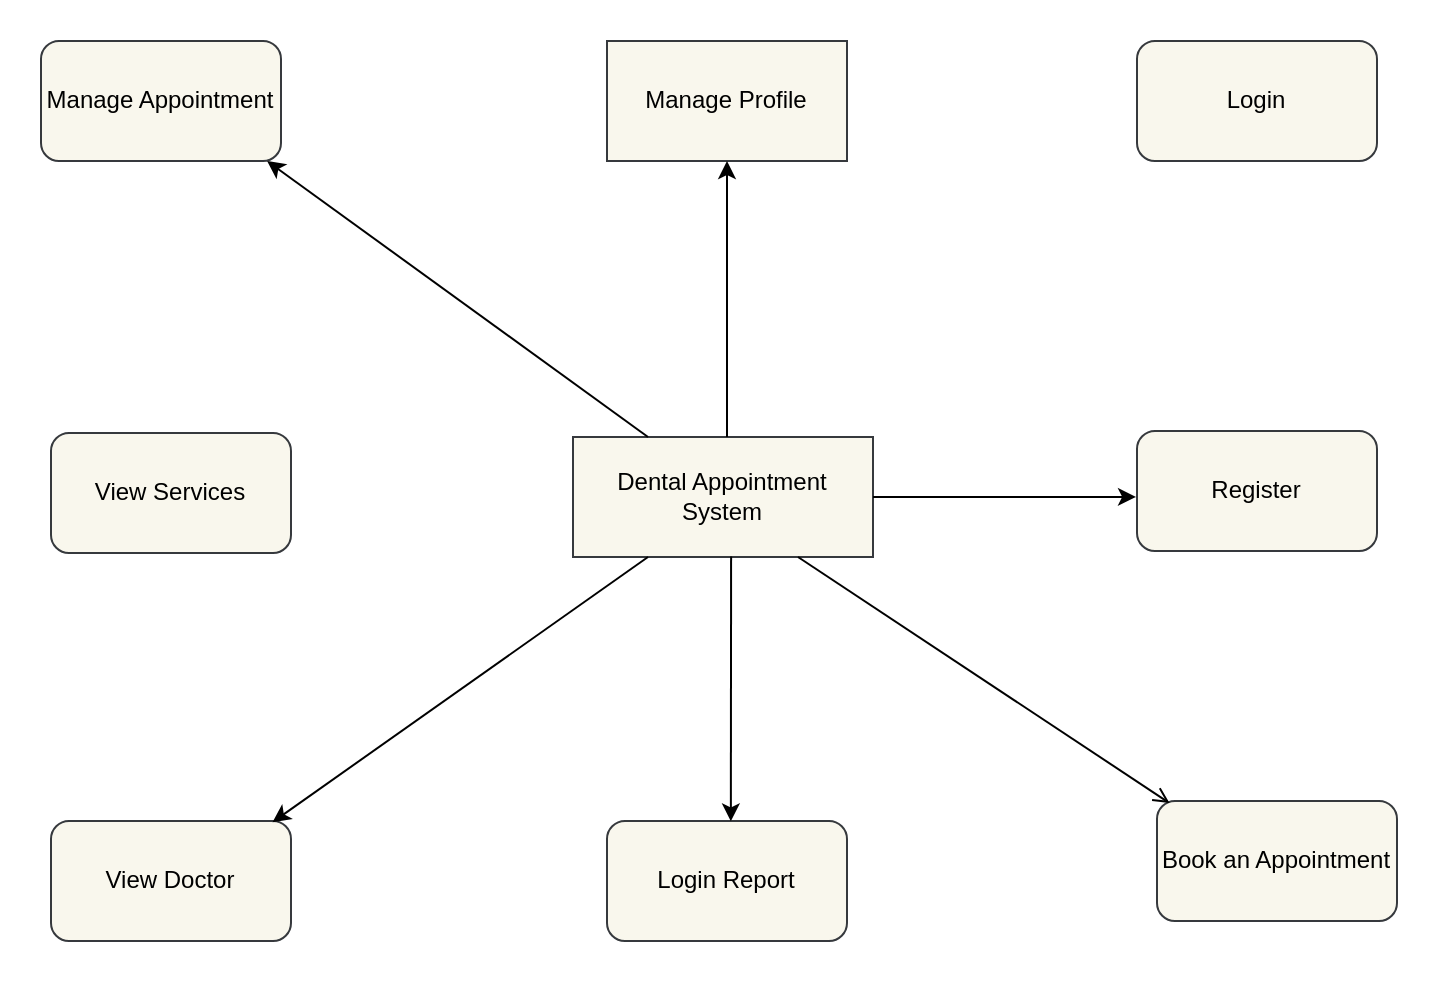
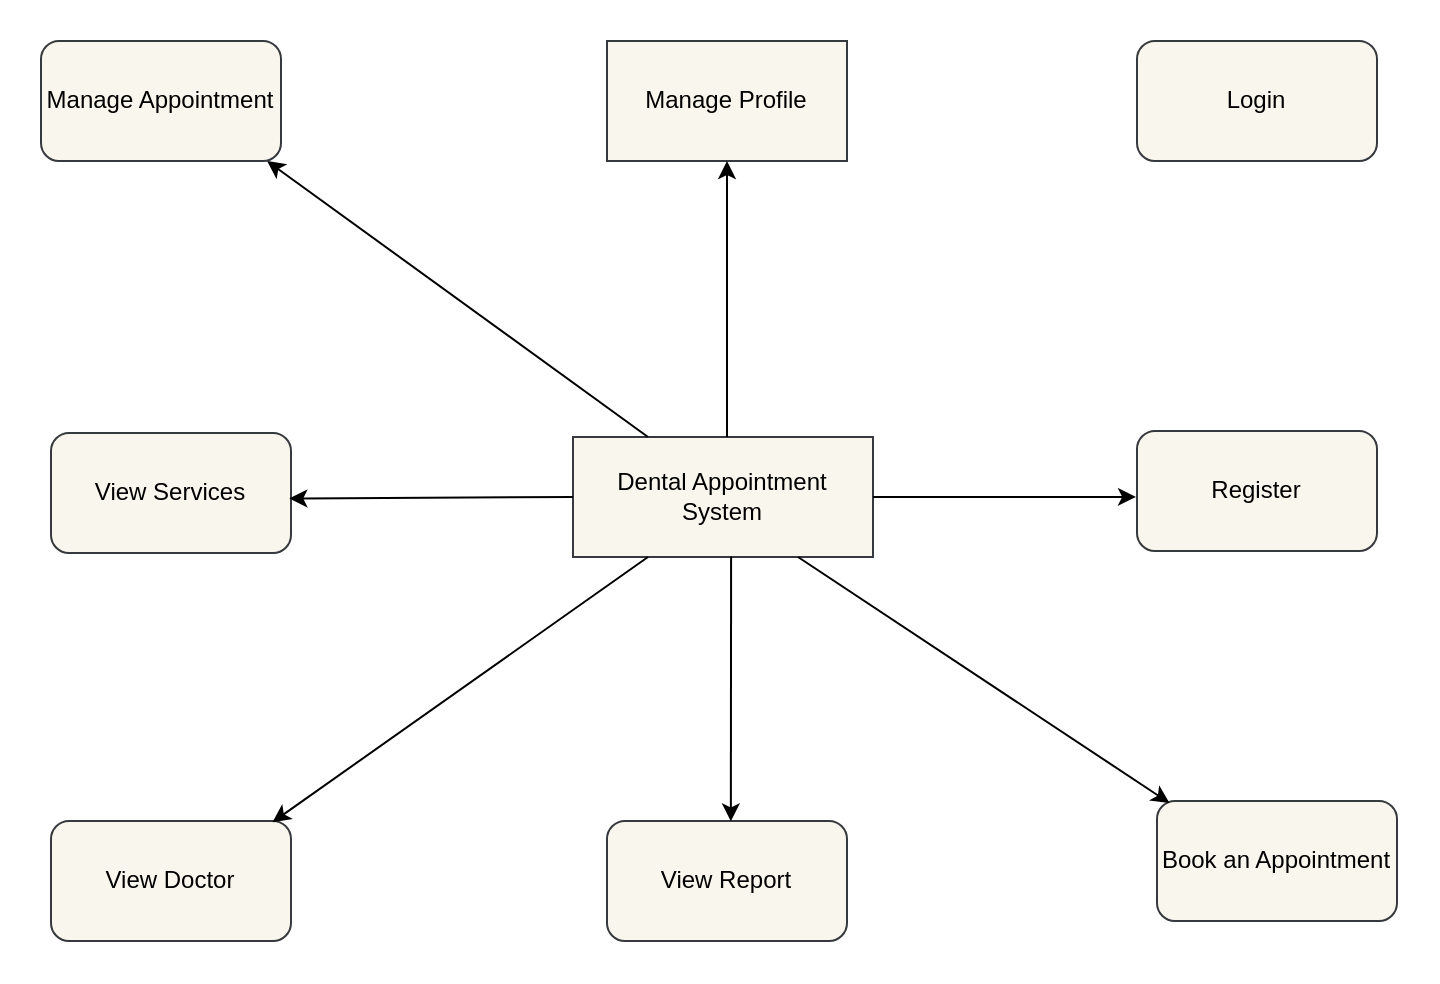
edge "Dental Appointment System" -> "View Services": added
edge "Dental Appointment System" -> "Book an Appointment": arrowhead open -> classic
node "Login Report": label "Login Report" -> "View Report"
